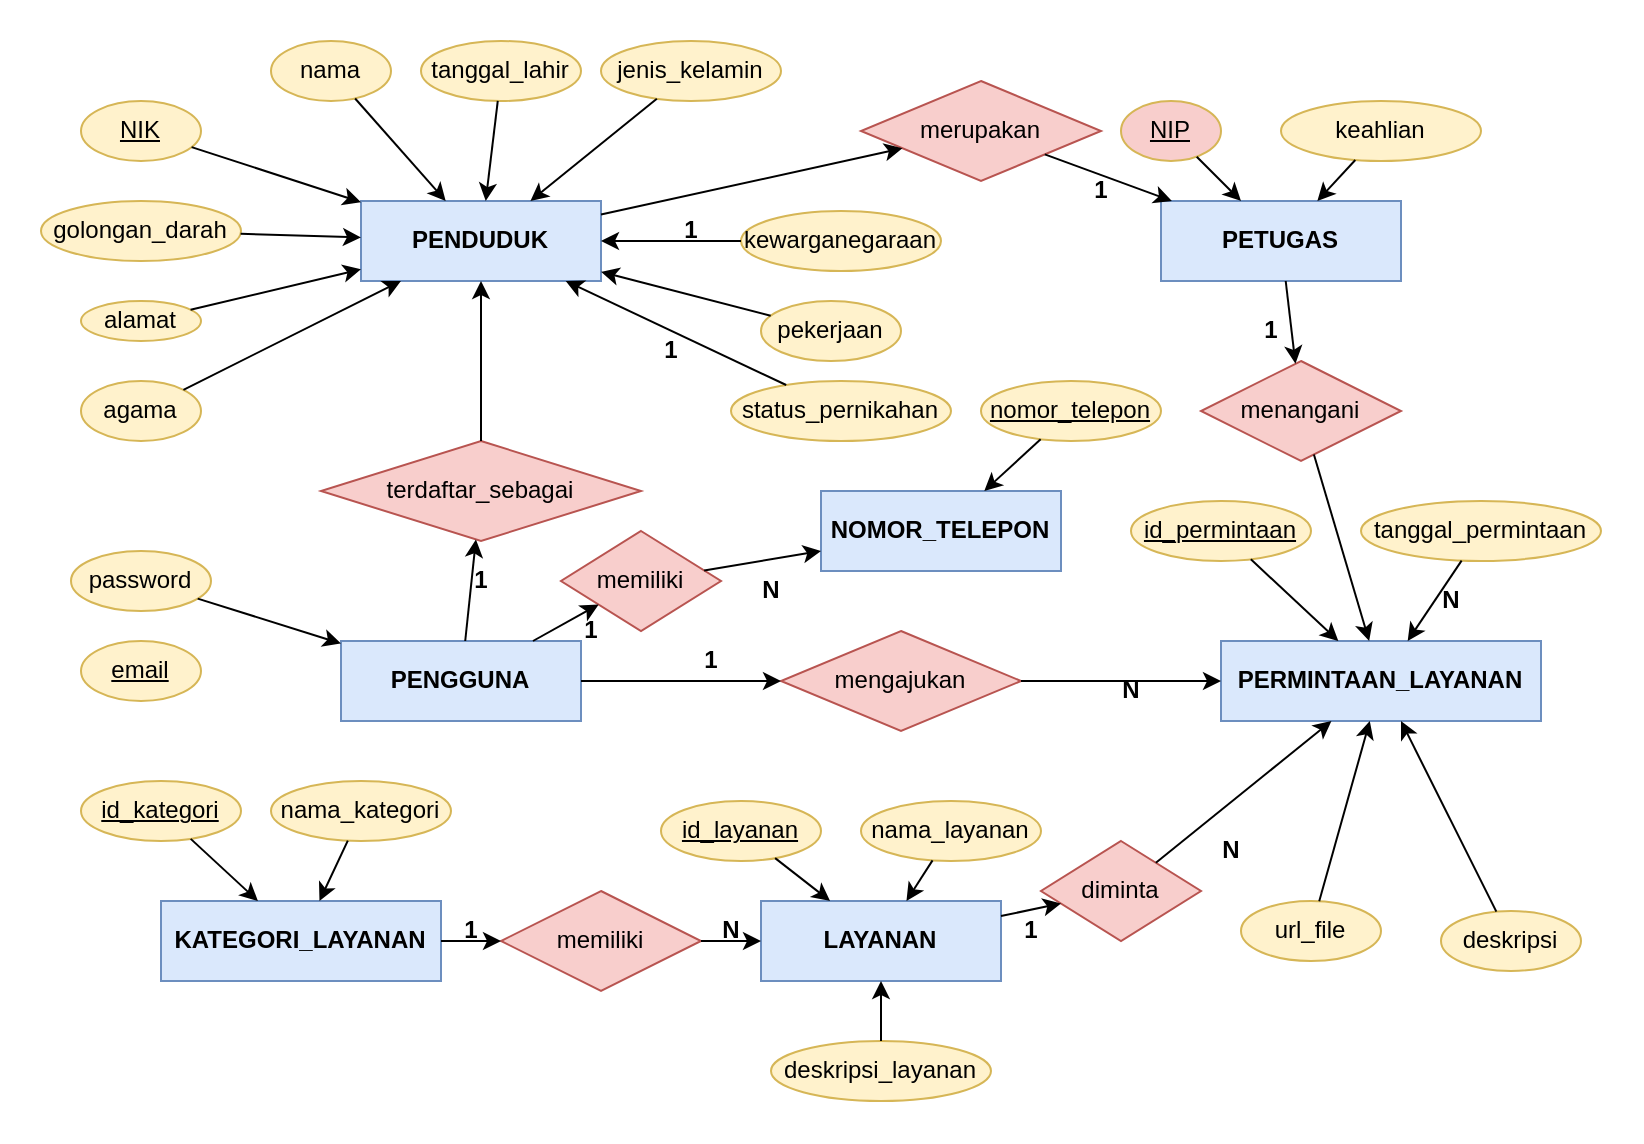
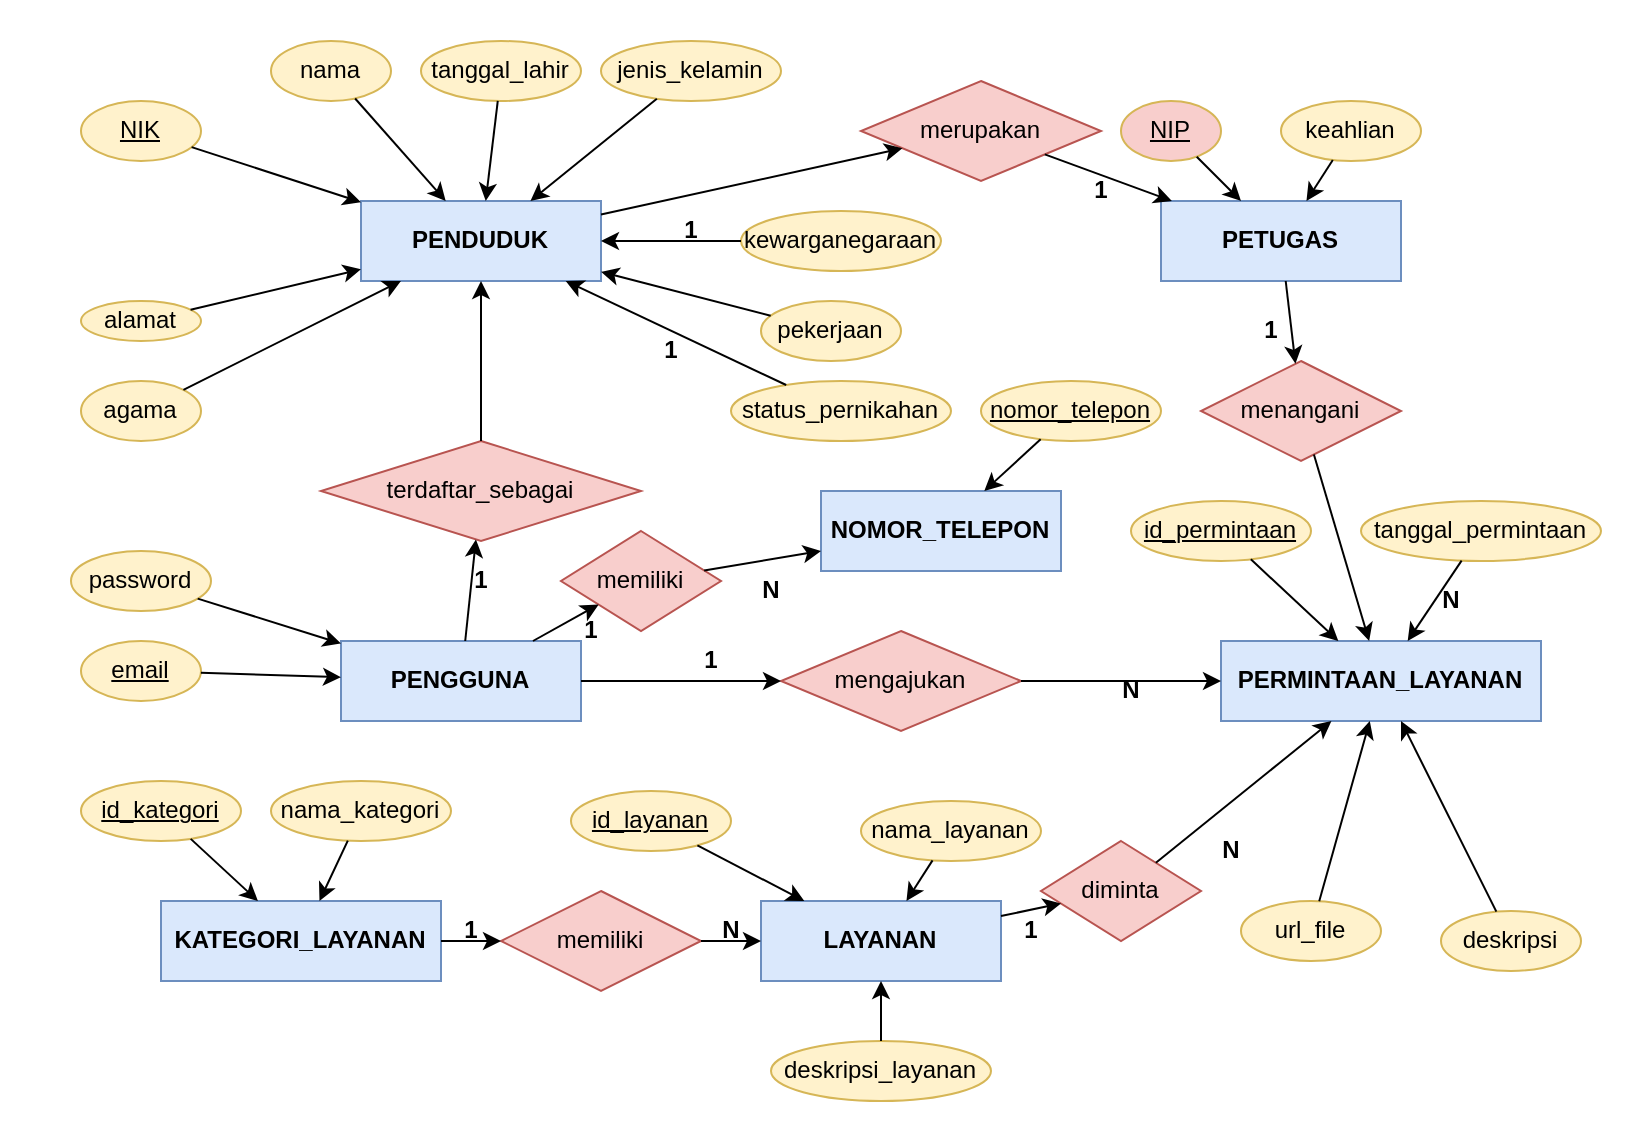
node "keahlian": size 200x60 -> 140x60
node "golongan_darah": removed
edge "golongan_darah" -> "PENDUDUK": removed
edge "email" -> "PENGGUNA": added
node "id_layanan": moved (741, 831) -> (651, 821)
